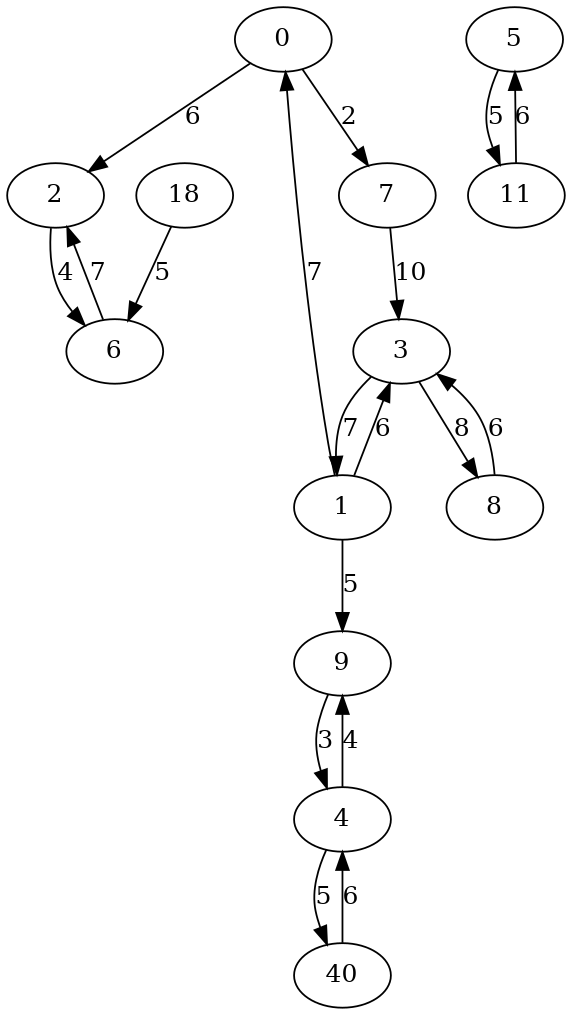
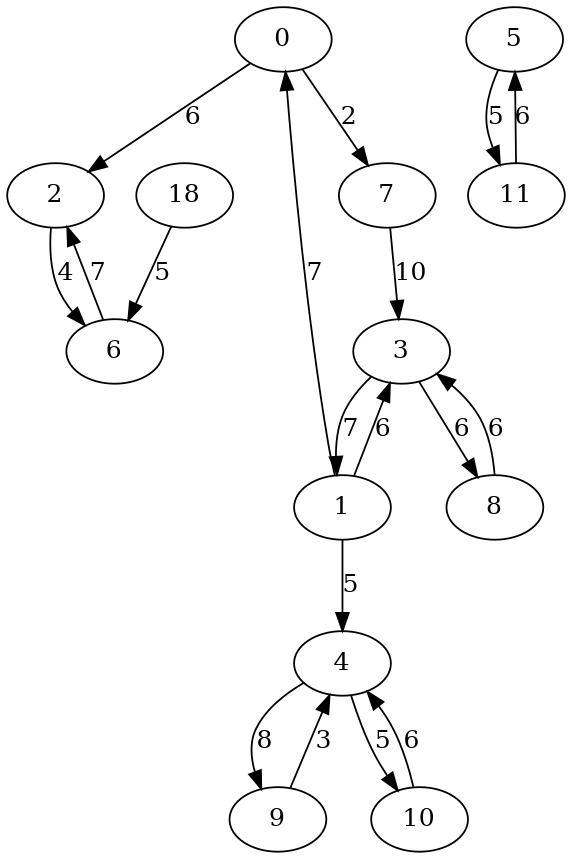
edge "3" -> "8": label "8" -> "6"
edge "1" -> "9": now "1" -> "4"
edge "4" -> "9": label "4" -> "8"
node "40": label "40" -> "10"
